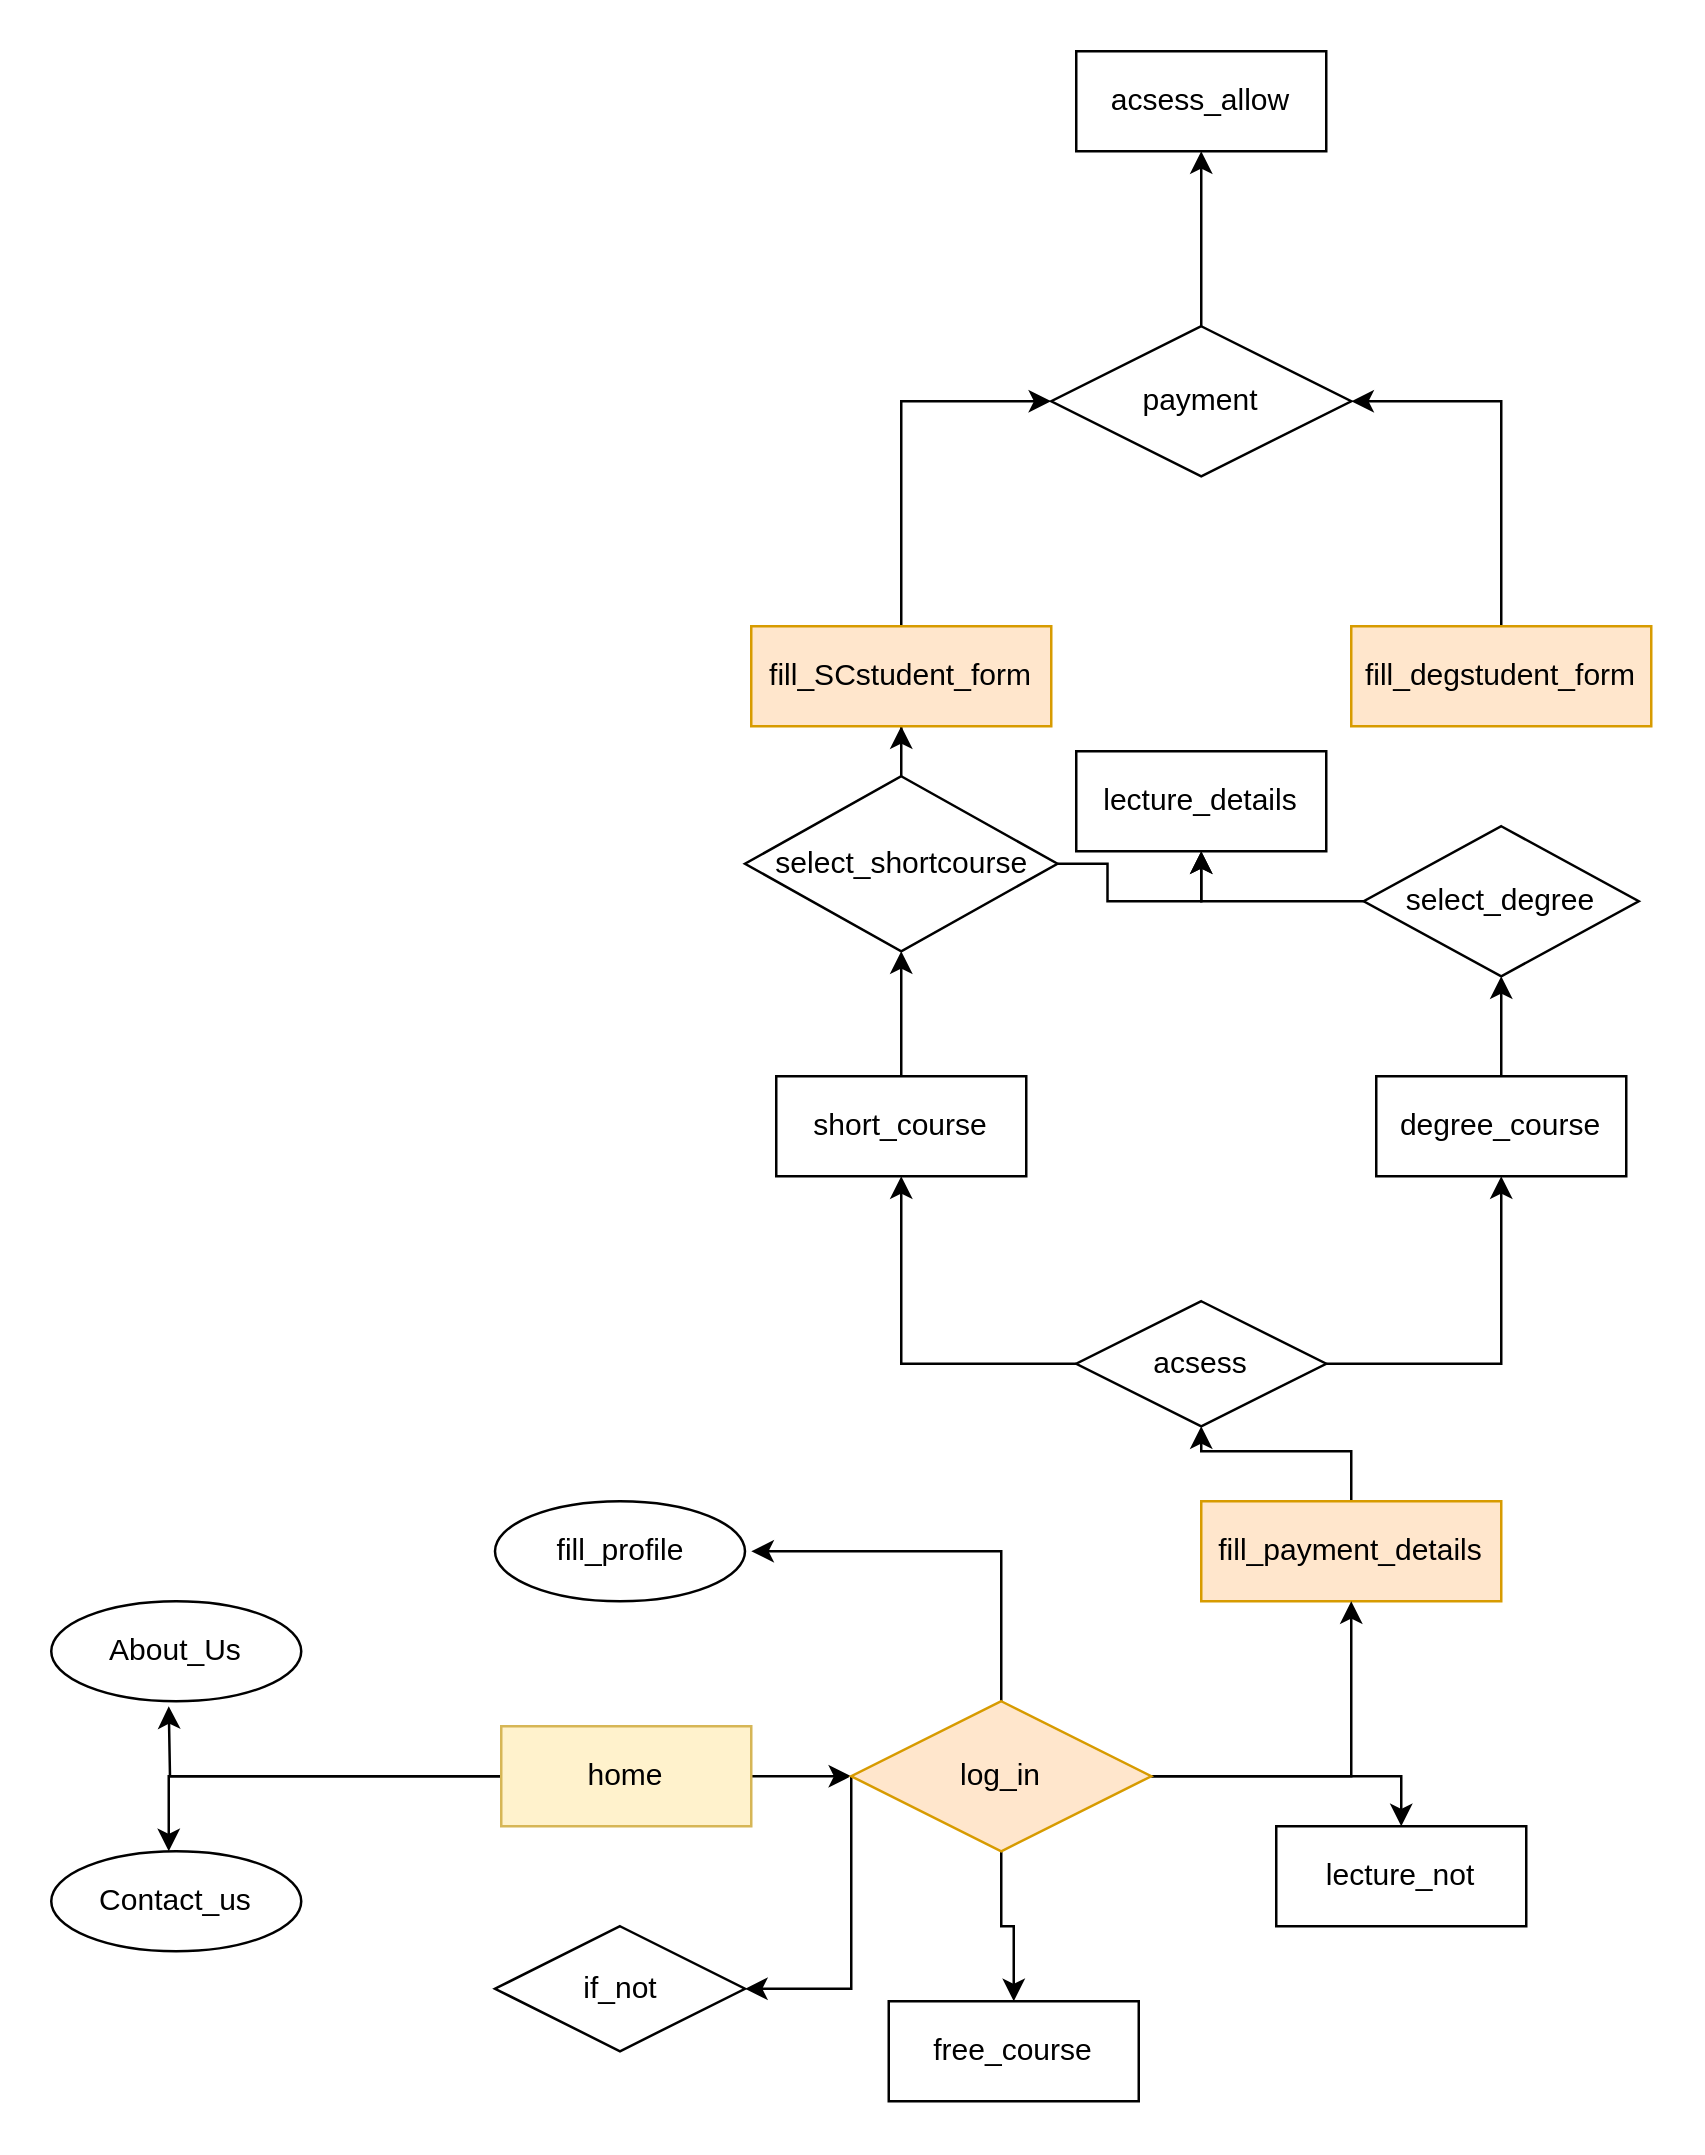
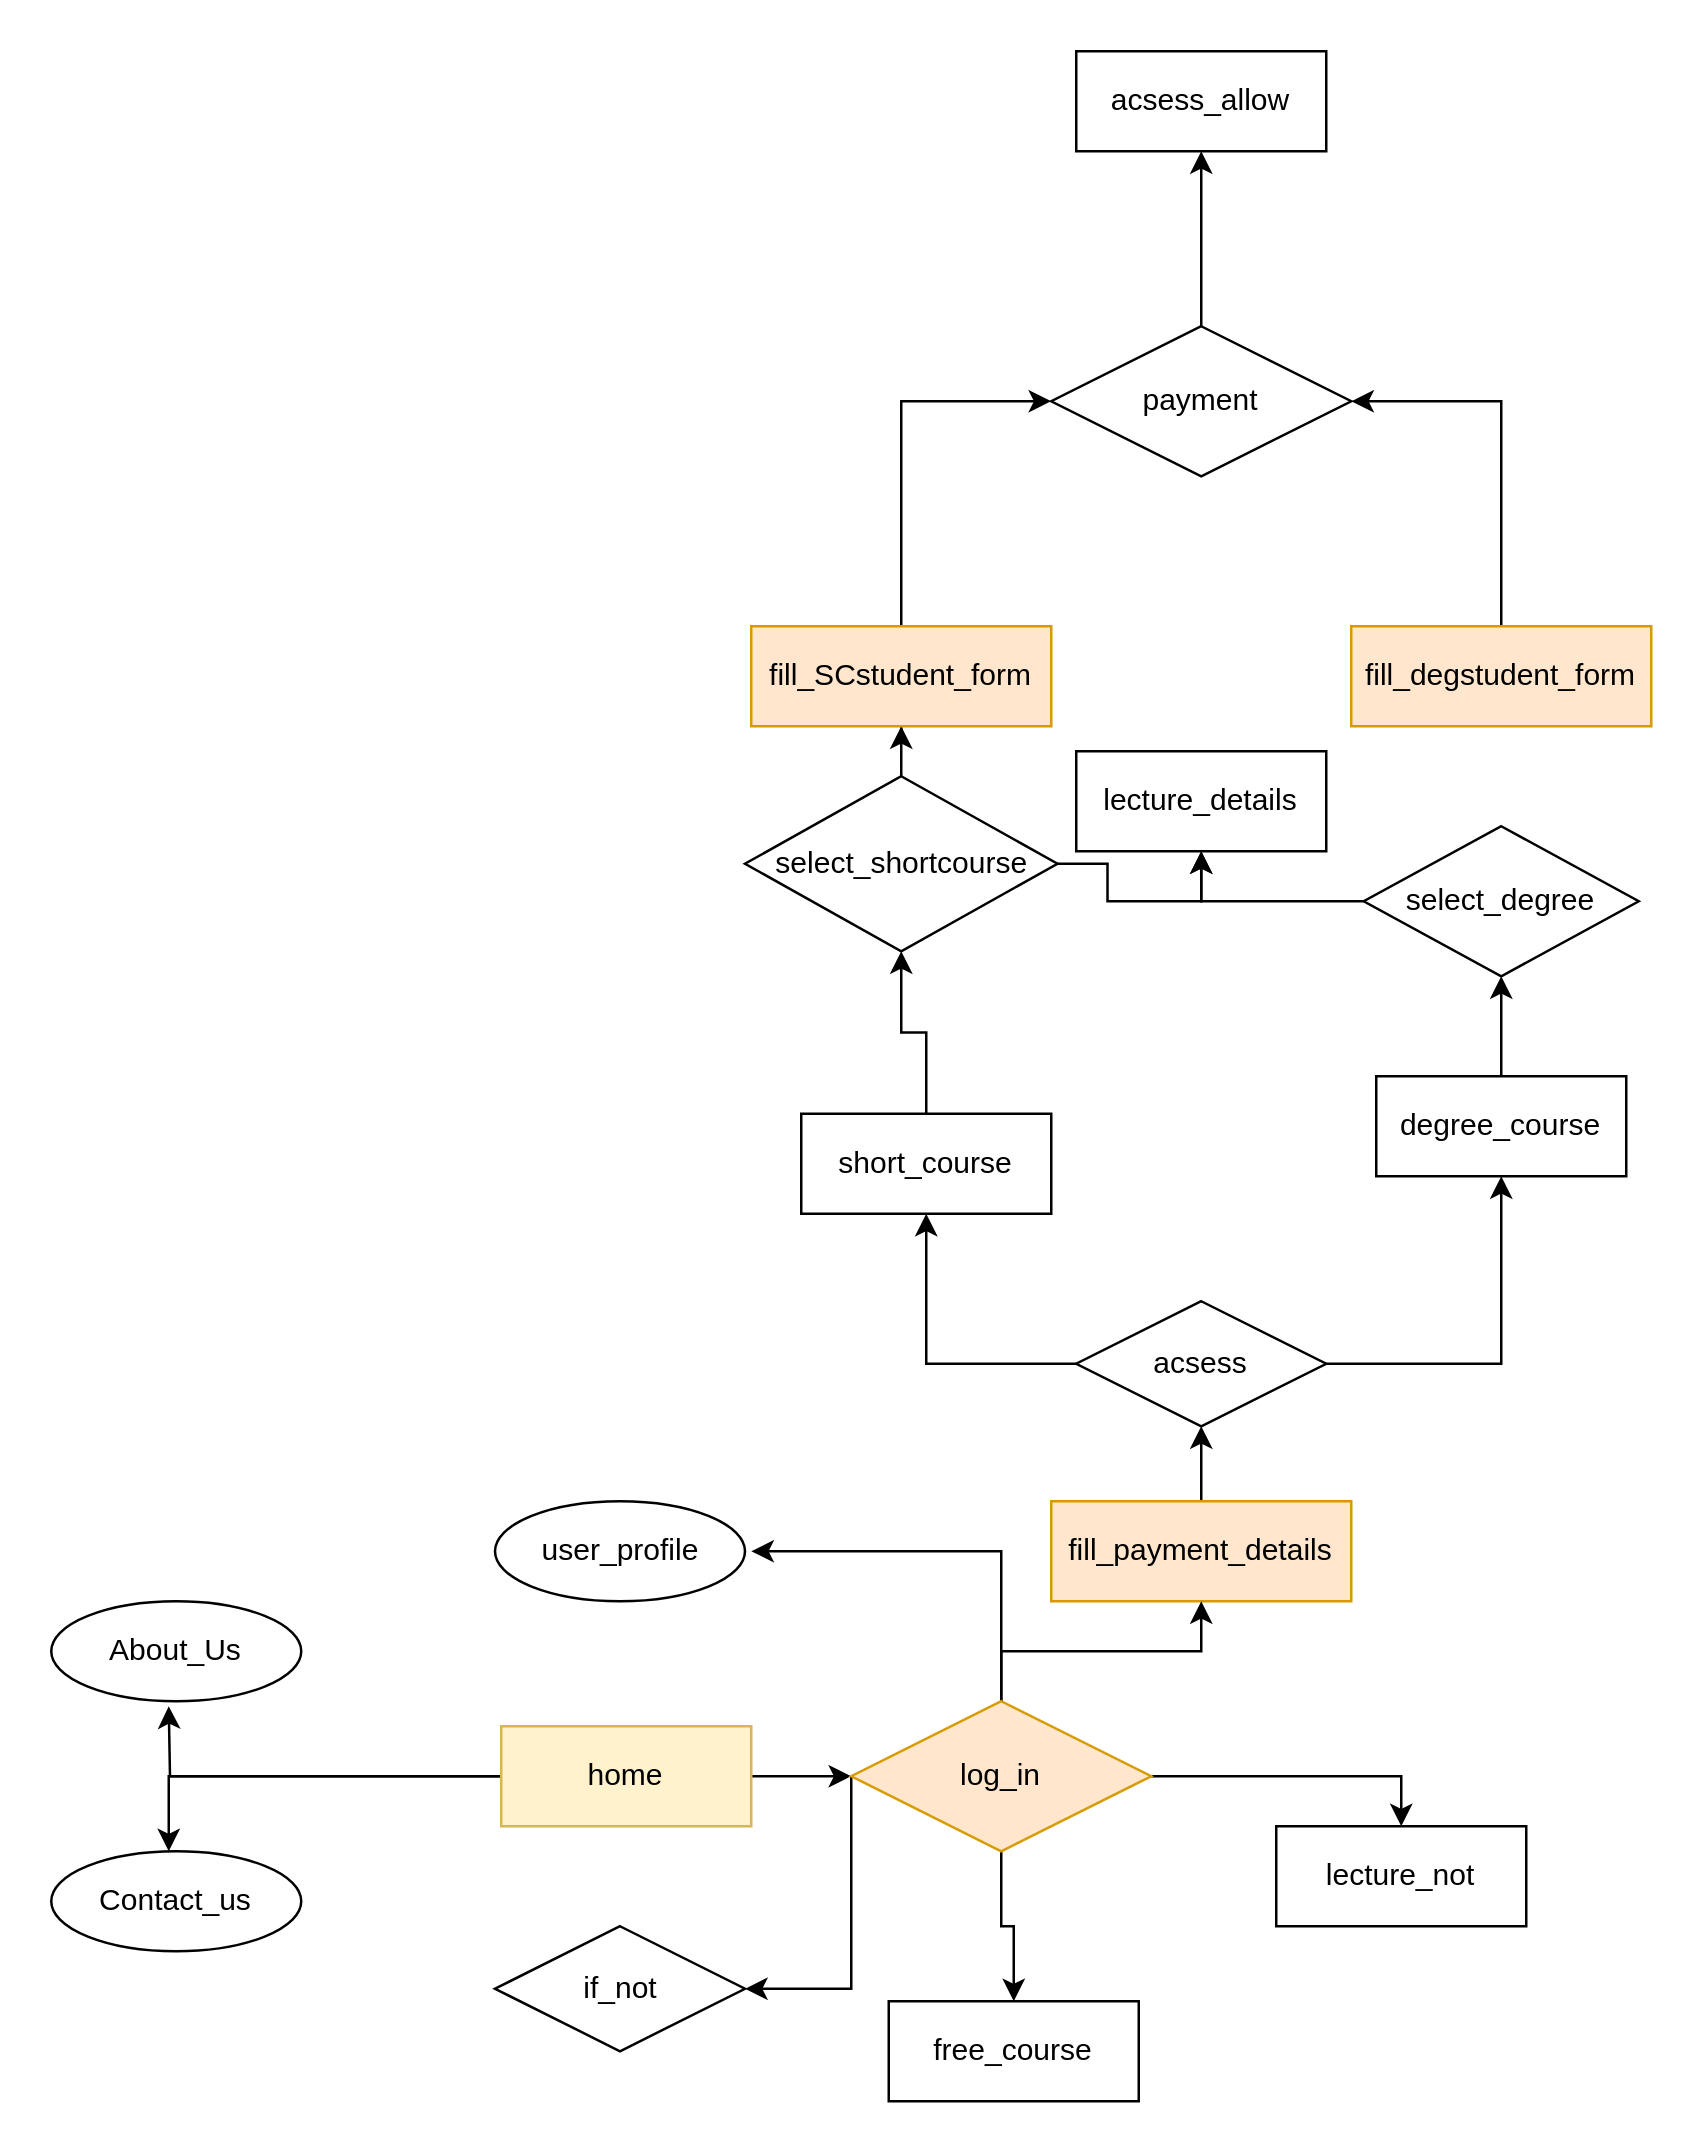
node "short_course": moved (901, 1126) -> (926, 1164)
node "fill_profile": label "fill_profile" -> "user_profile"
node "fill_payment_details": moved (1351, 1551) -> (1201, 1551)
